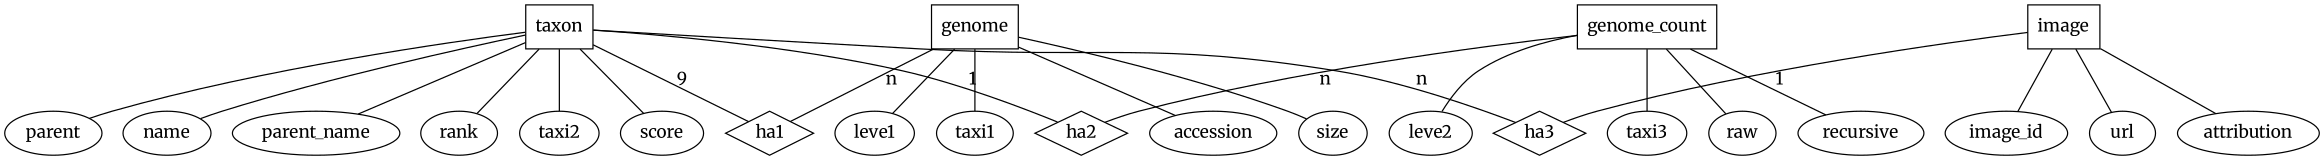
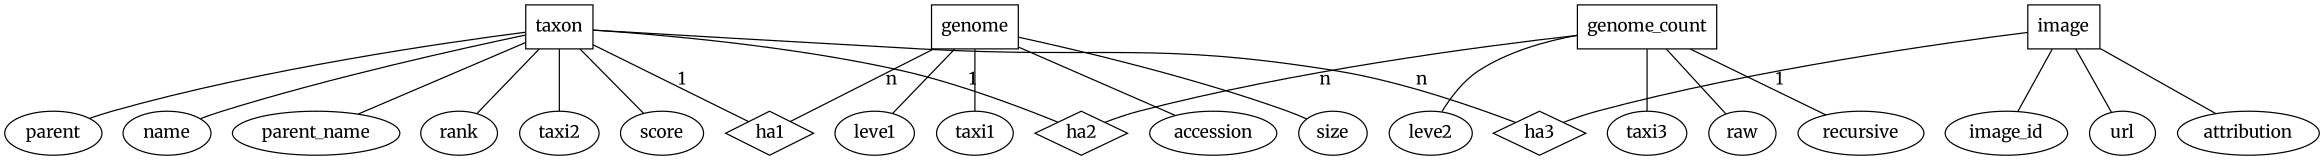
edge "taxon" -- "ha1": label "9" -> "1"
